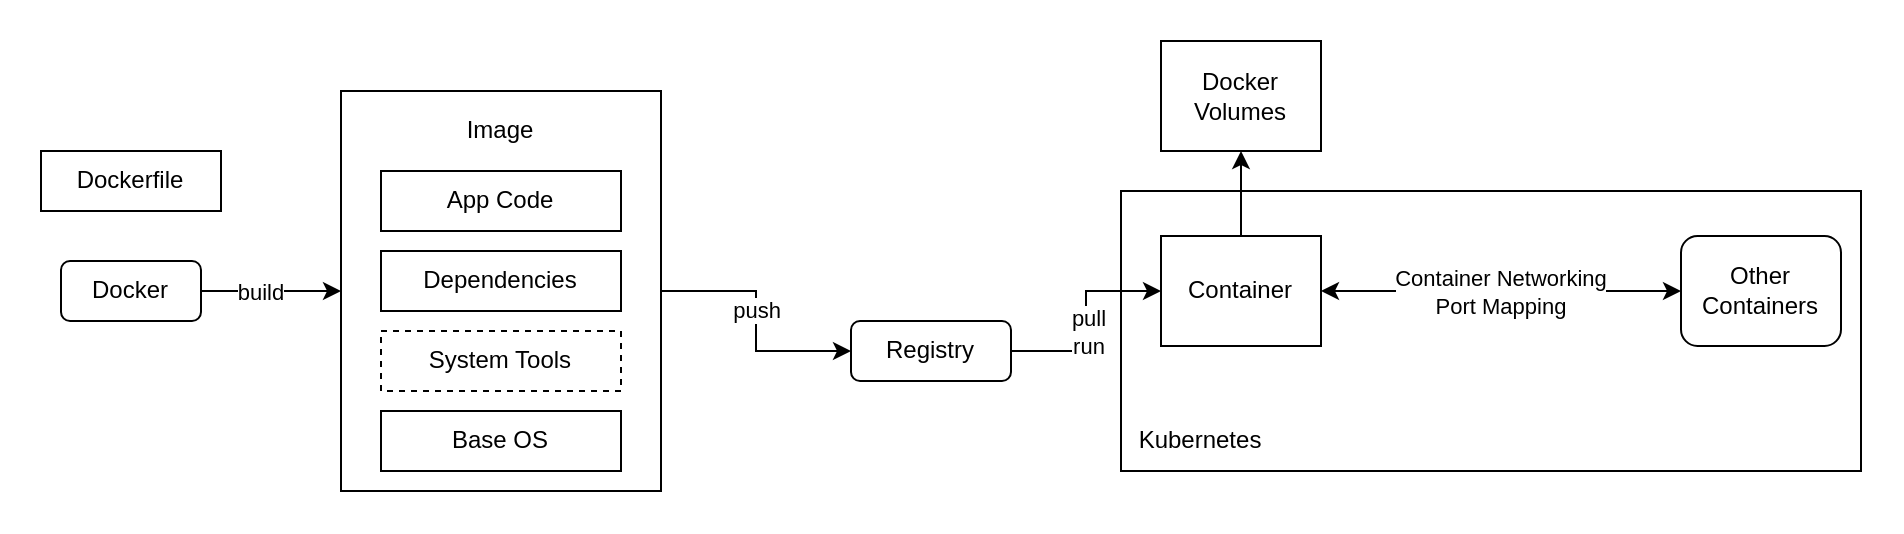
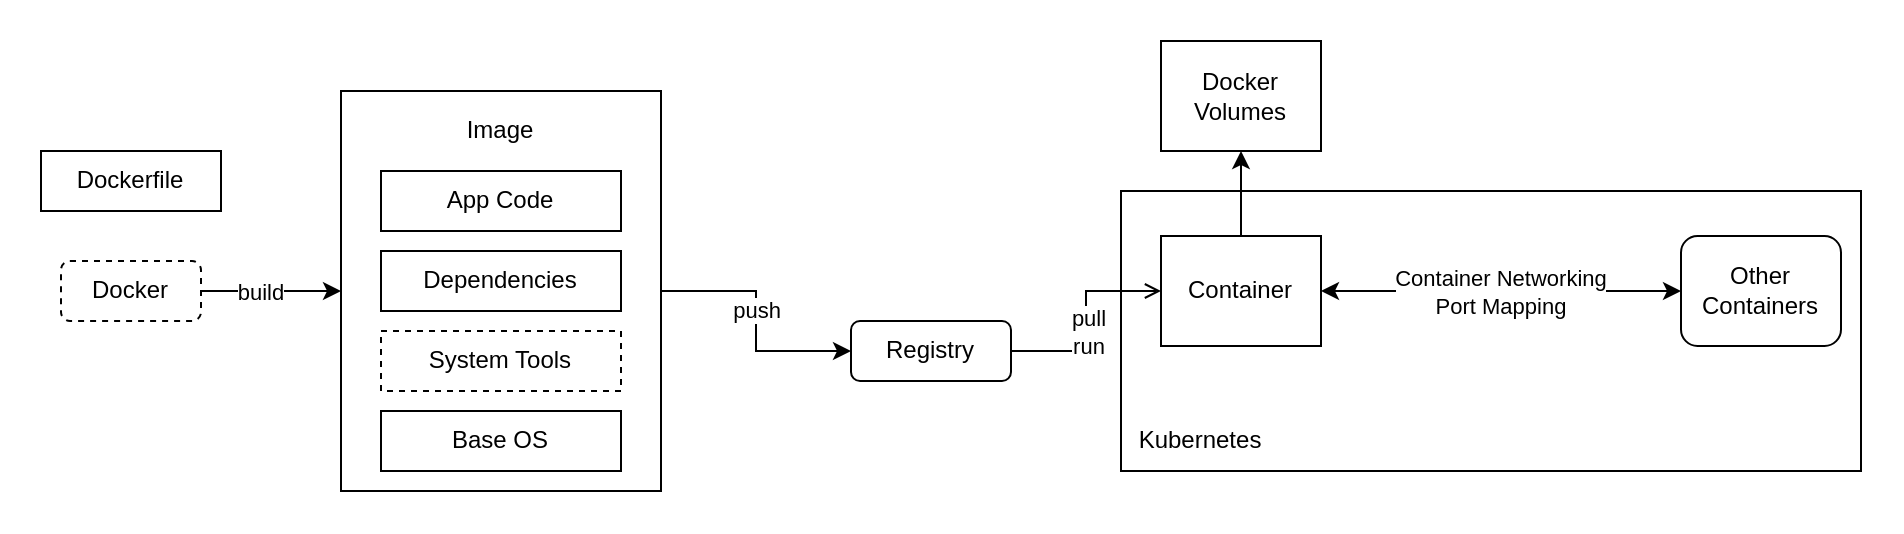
node "Docker": style solid -> dashed
edge "Registry" -> "Container": arrowhead classic -> open
